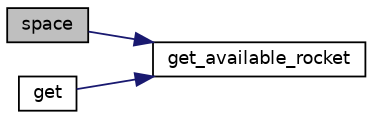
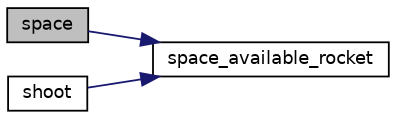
node "get_available_rocket": label "get_available_rocket" -> "space_available_rocket"
node "get": label "get" -> "shoot"
